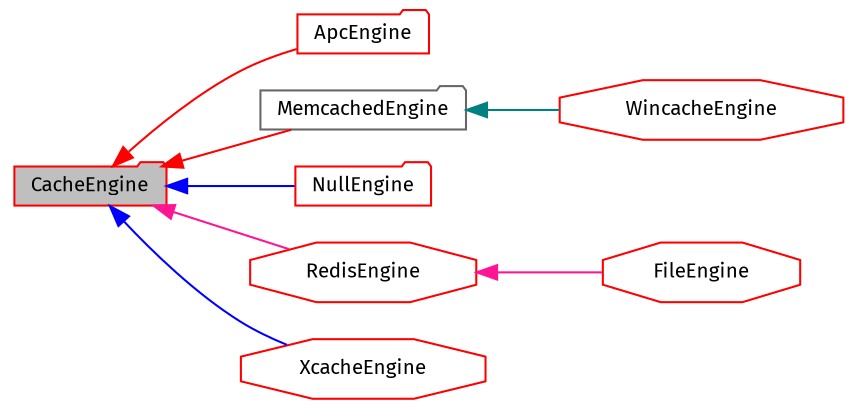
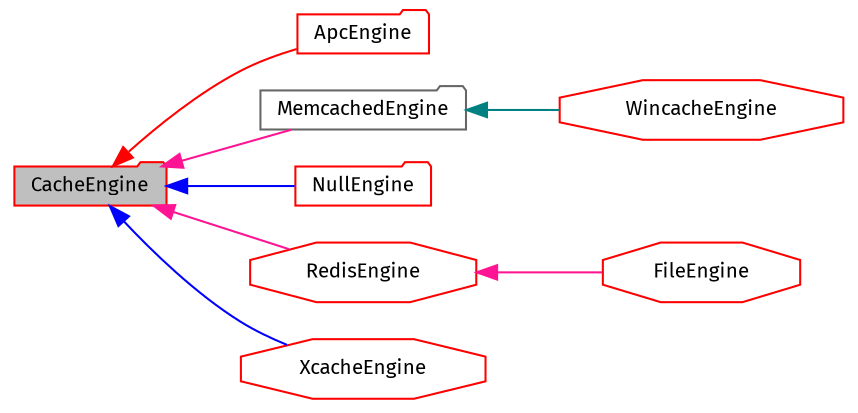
edge "MemcachedEngine" -> "CacheEngine": color red -> deeppink
